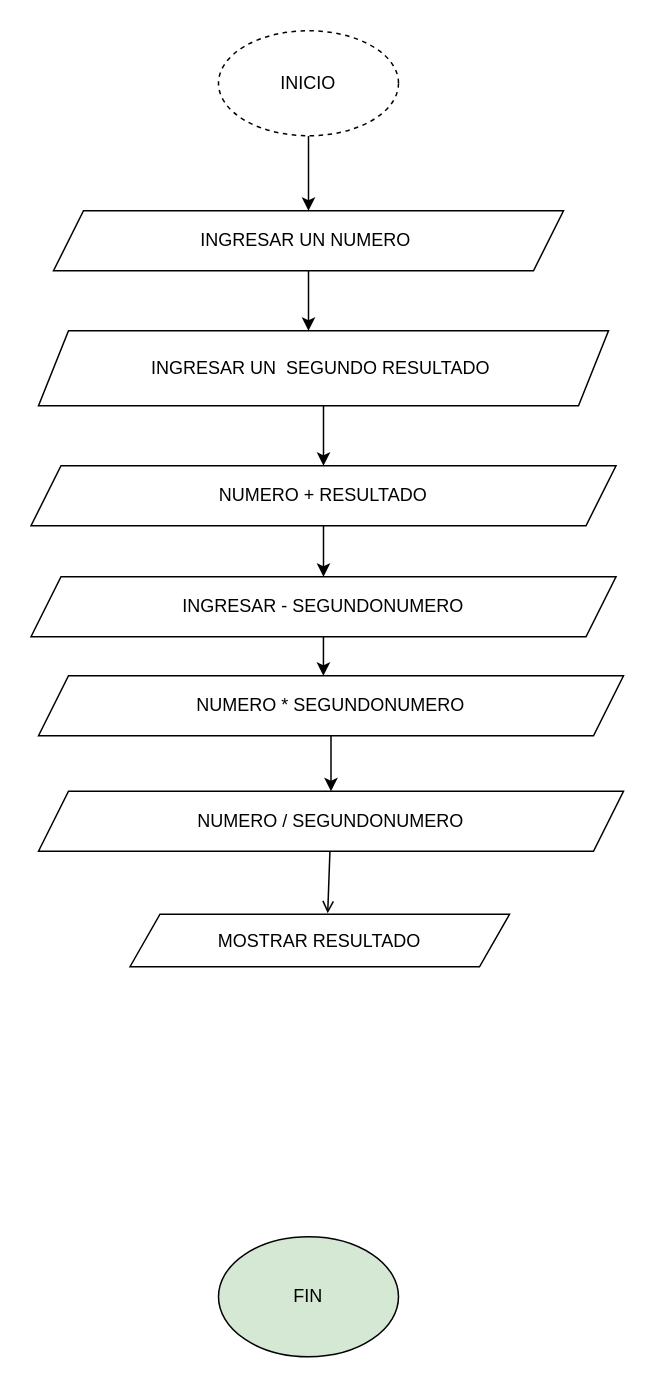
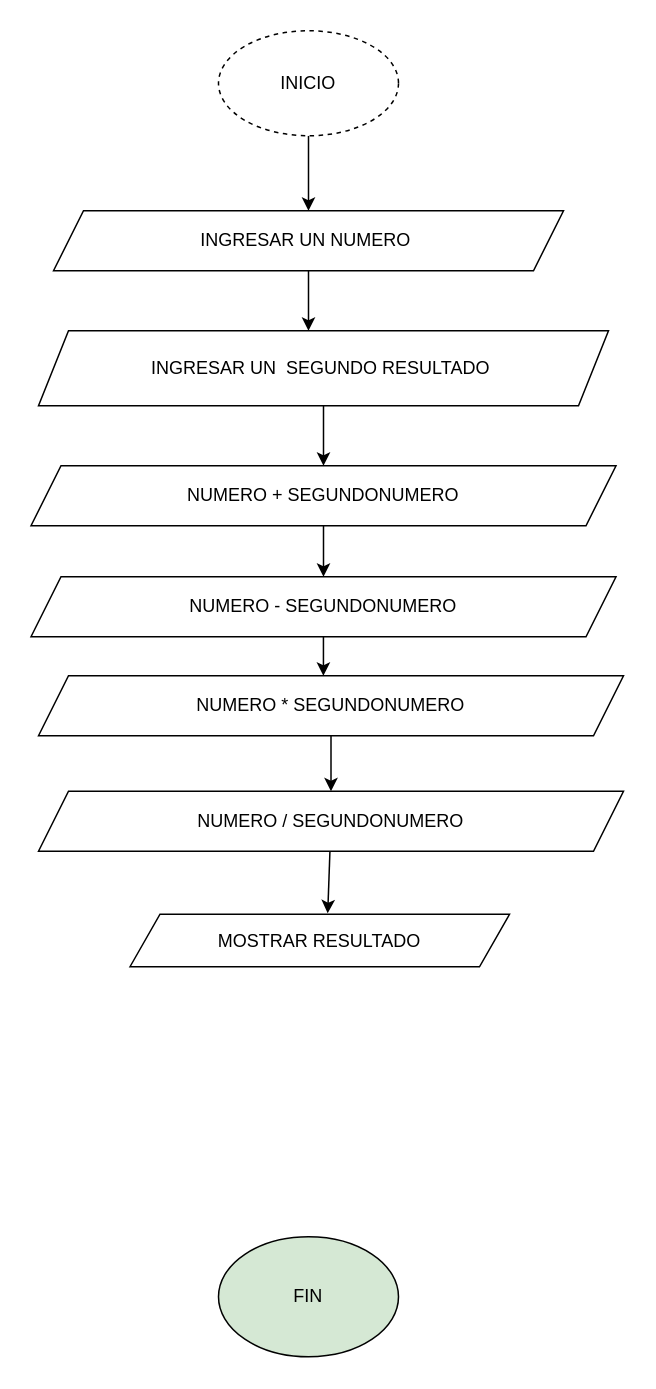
node "NUMERO + RESULTADO": label "NUMERO + RESULTADO" -> "NUMERO + SEGUNDONUMERO"
node "INGRESAR - SEGUNDONUMERO": label "INGRESAR - SEGUNDONUMERO" -> "NUMERO - SEGUNDONUMERO"
edge "NUMERO / SEGUNDONUMERO" -> "MOSTRAR RESULTADO": arrowhead open -> classic
